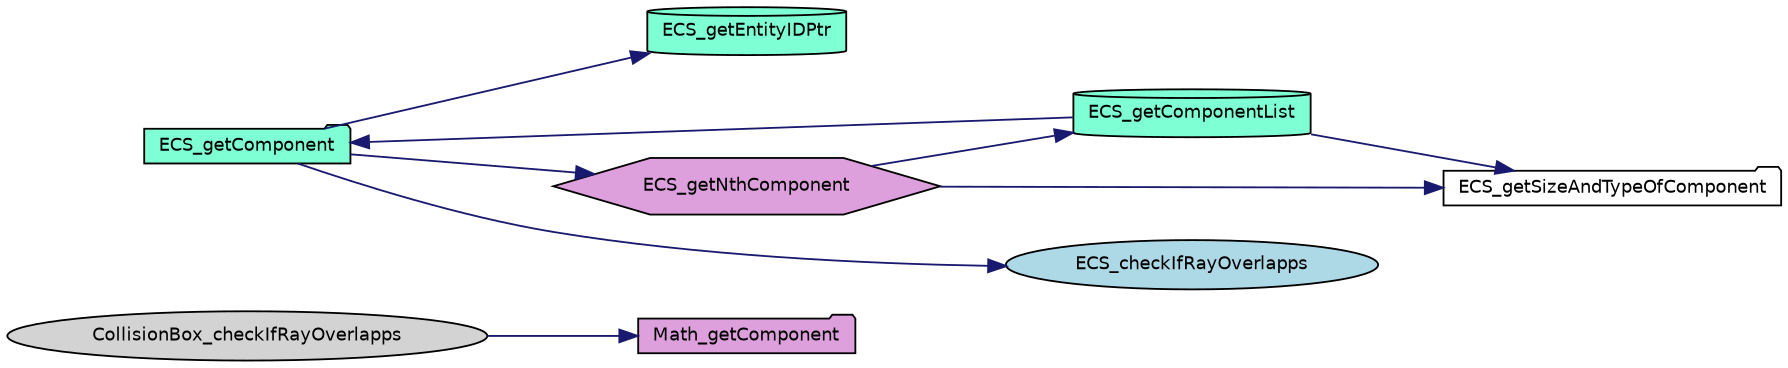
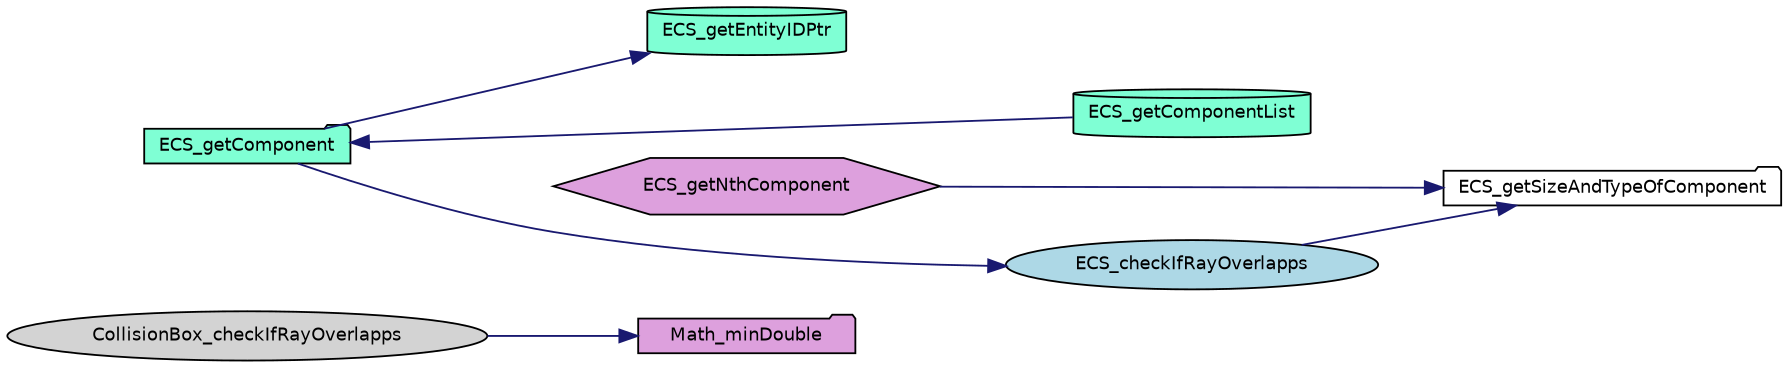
edge "ECS_getNthComponent" -> "ECS_getComponentList": removed
edge "ECS_getComponentList" -> "ECS_getSizeAndTypeOfComponent": now "ECS_checkIfRayOverlapps" -> "ECS_getSizeAndTypeOfComponent"
edge "ECS_getComponent" -> "ECS_getNthComponent": removed
node "Math_getComponent": label "Math_getComponent" -> "Math_minDouble"
